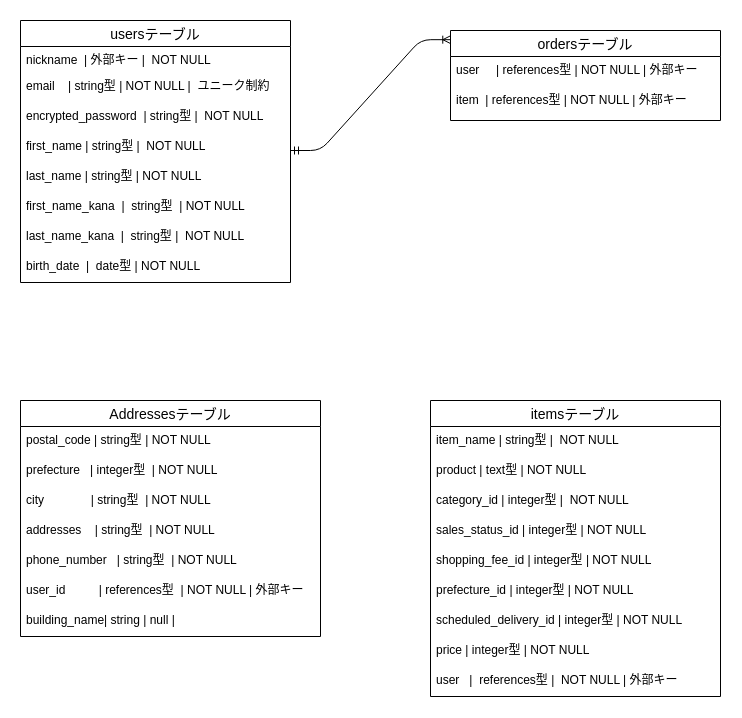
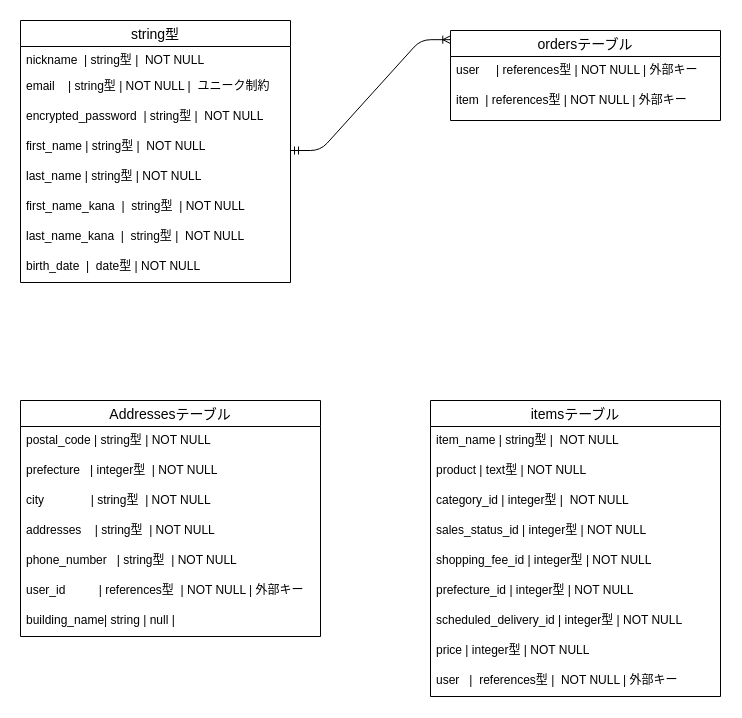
node "usersテーブル": label "usersテーブル" -> "string型"
node "nickname | 外部キー | NOT NULL": label "nickname | 外部キー | NOT NULL" -> "nickname | string型 | NOT NULL"
